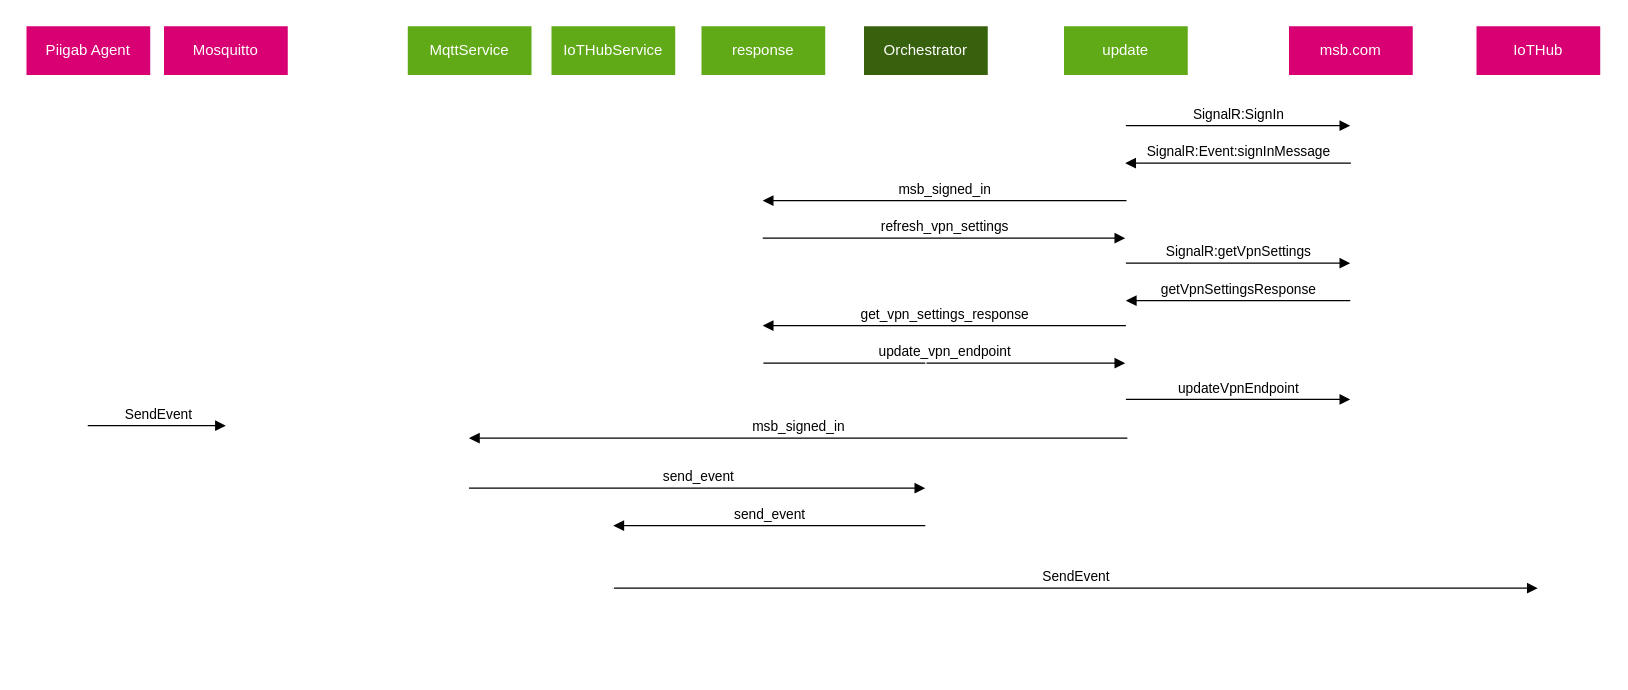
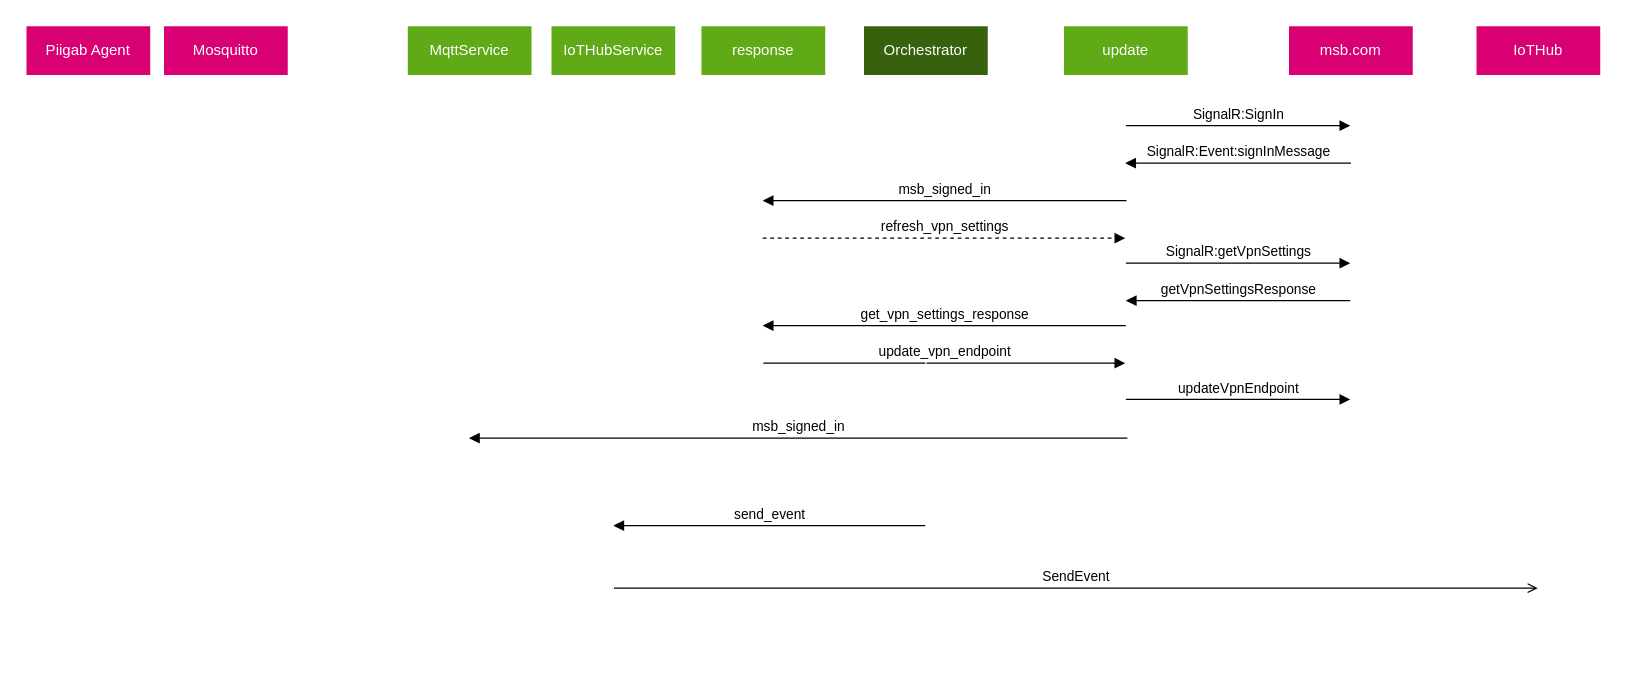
edge "response" -> "update": style solid -> dashed
edge "Piigab Agent" -> "Mosquitto": removed, label "SendEvent"
edge "MqttService" -> "Orchestrator": removed, label "send_event"
edge "IoTHubService" -> "IoTHub": arrowhead block -> open
